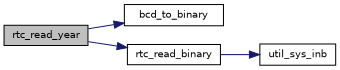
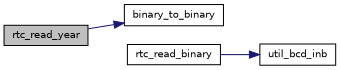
node "bcd_to_binary": label "bcd_to_binary" -> "binary_to_binary"
edge "rtc_read_year" -> "rtc_read_binary": removed
node "util_sys_inb": label "util_sys_inb" -> "util_bcd_inb"
